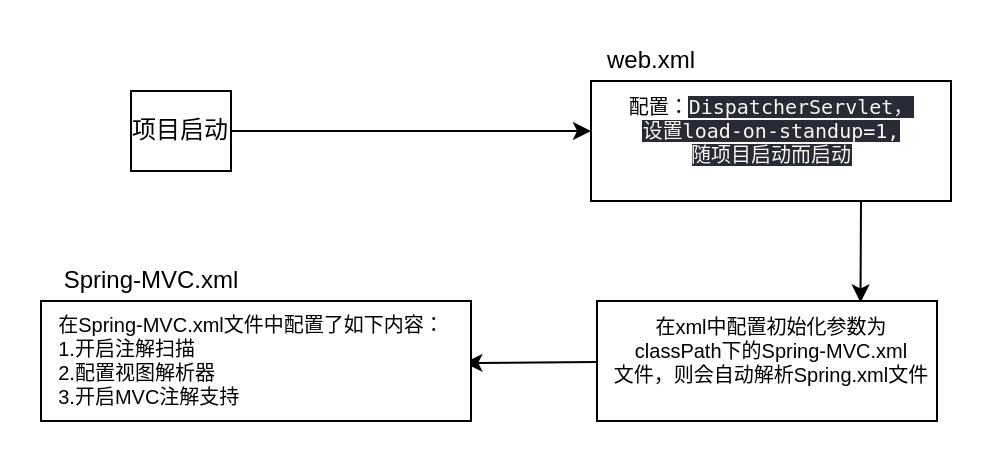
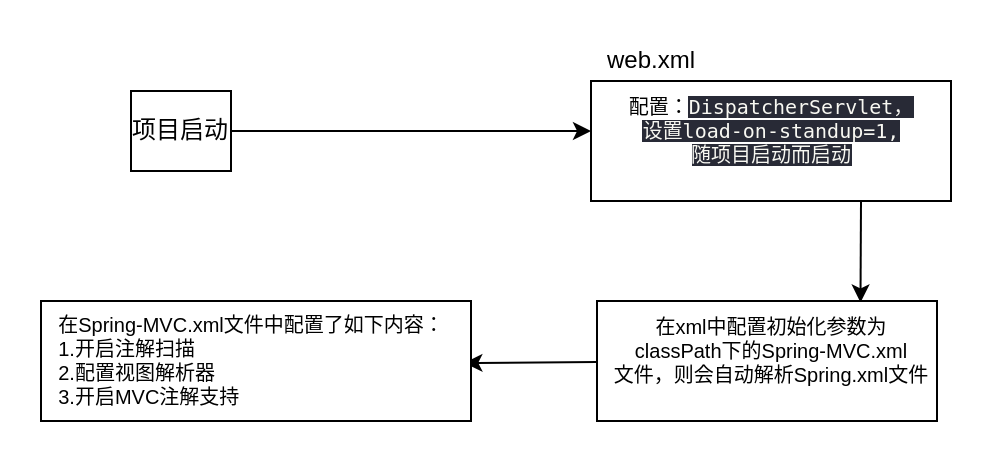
node "Spring-MVC.xml": removed
